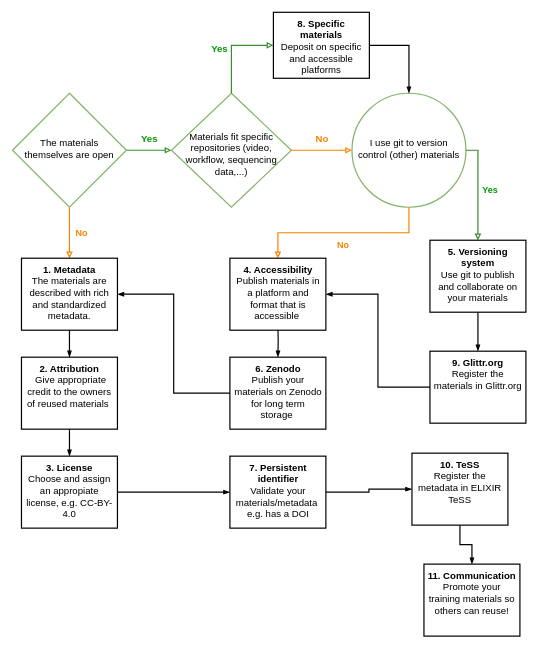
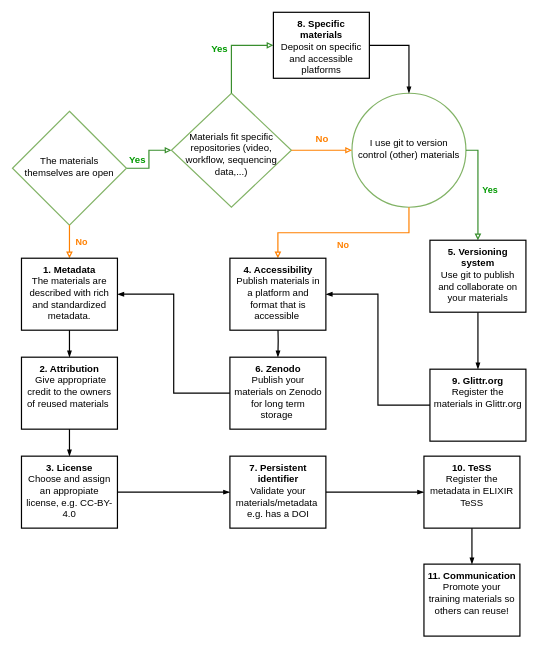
node "The materials themselves are open": moved (69, 150) -> (69, 168)
node "9. Glittr.orgRegister the materials in Glittr.org": moved (478, 387) -> (478, 405)
node "10. TeSSRegister the metadata in ELIXIR TeSS": moved (460, 489) -> (472, 492)
